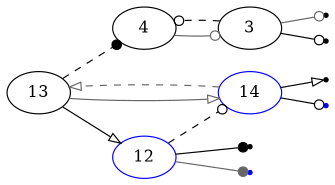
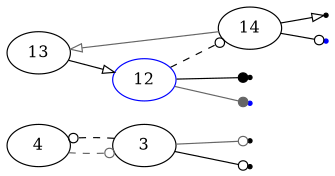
edge "4" -> "3": style solid -> dashed
edge "13" -> "4": removed
edge "14" -> "13": style dashed -> solid
node "14": color blue -> black
edge "13" -> "14": removed
